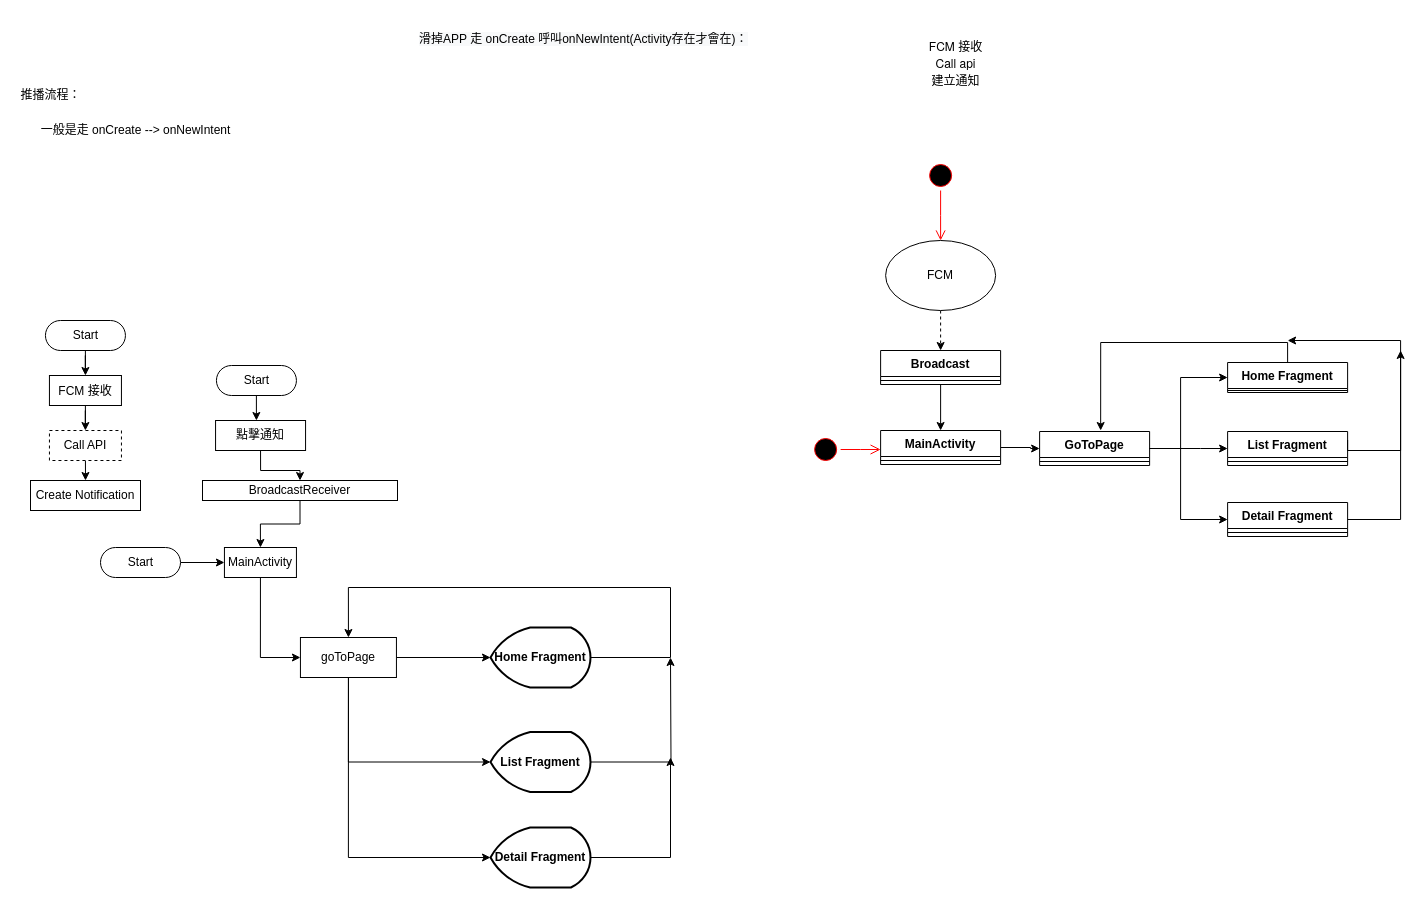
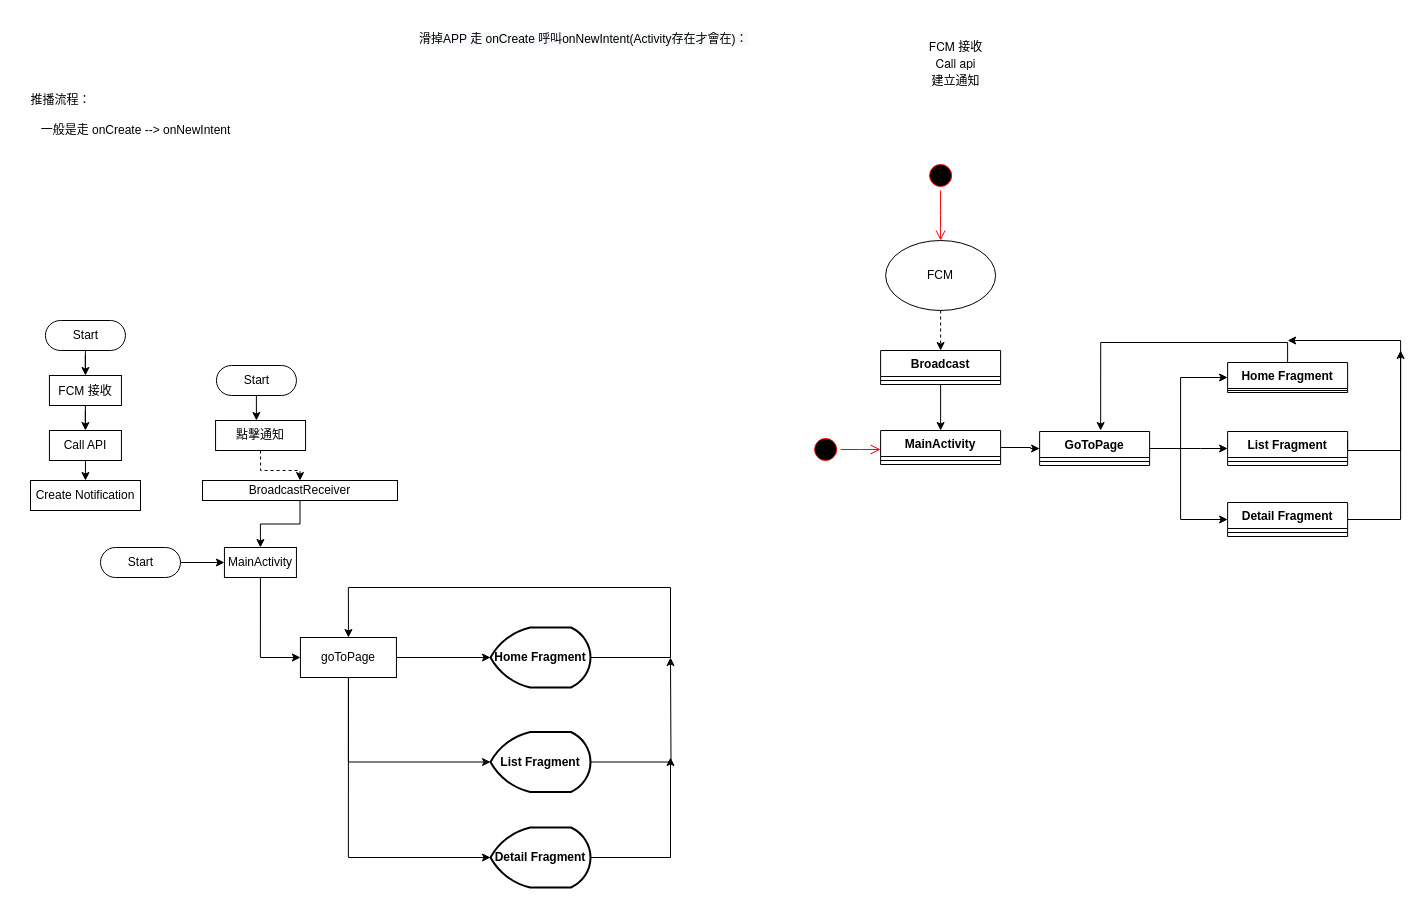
node "推播流程：": moved (51, 96) -> (61, 101)
node "Call API": style dashed -> solid
edge "點擊通知" -> "BroadcastReceiver": style solid -> dashed
